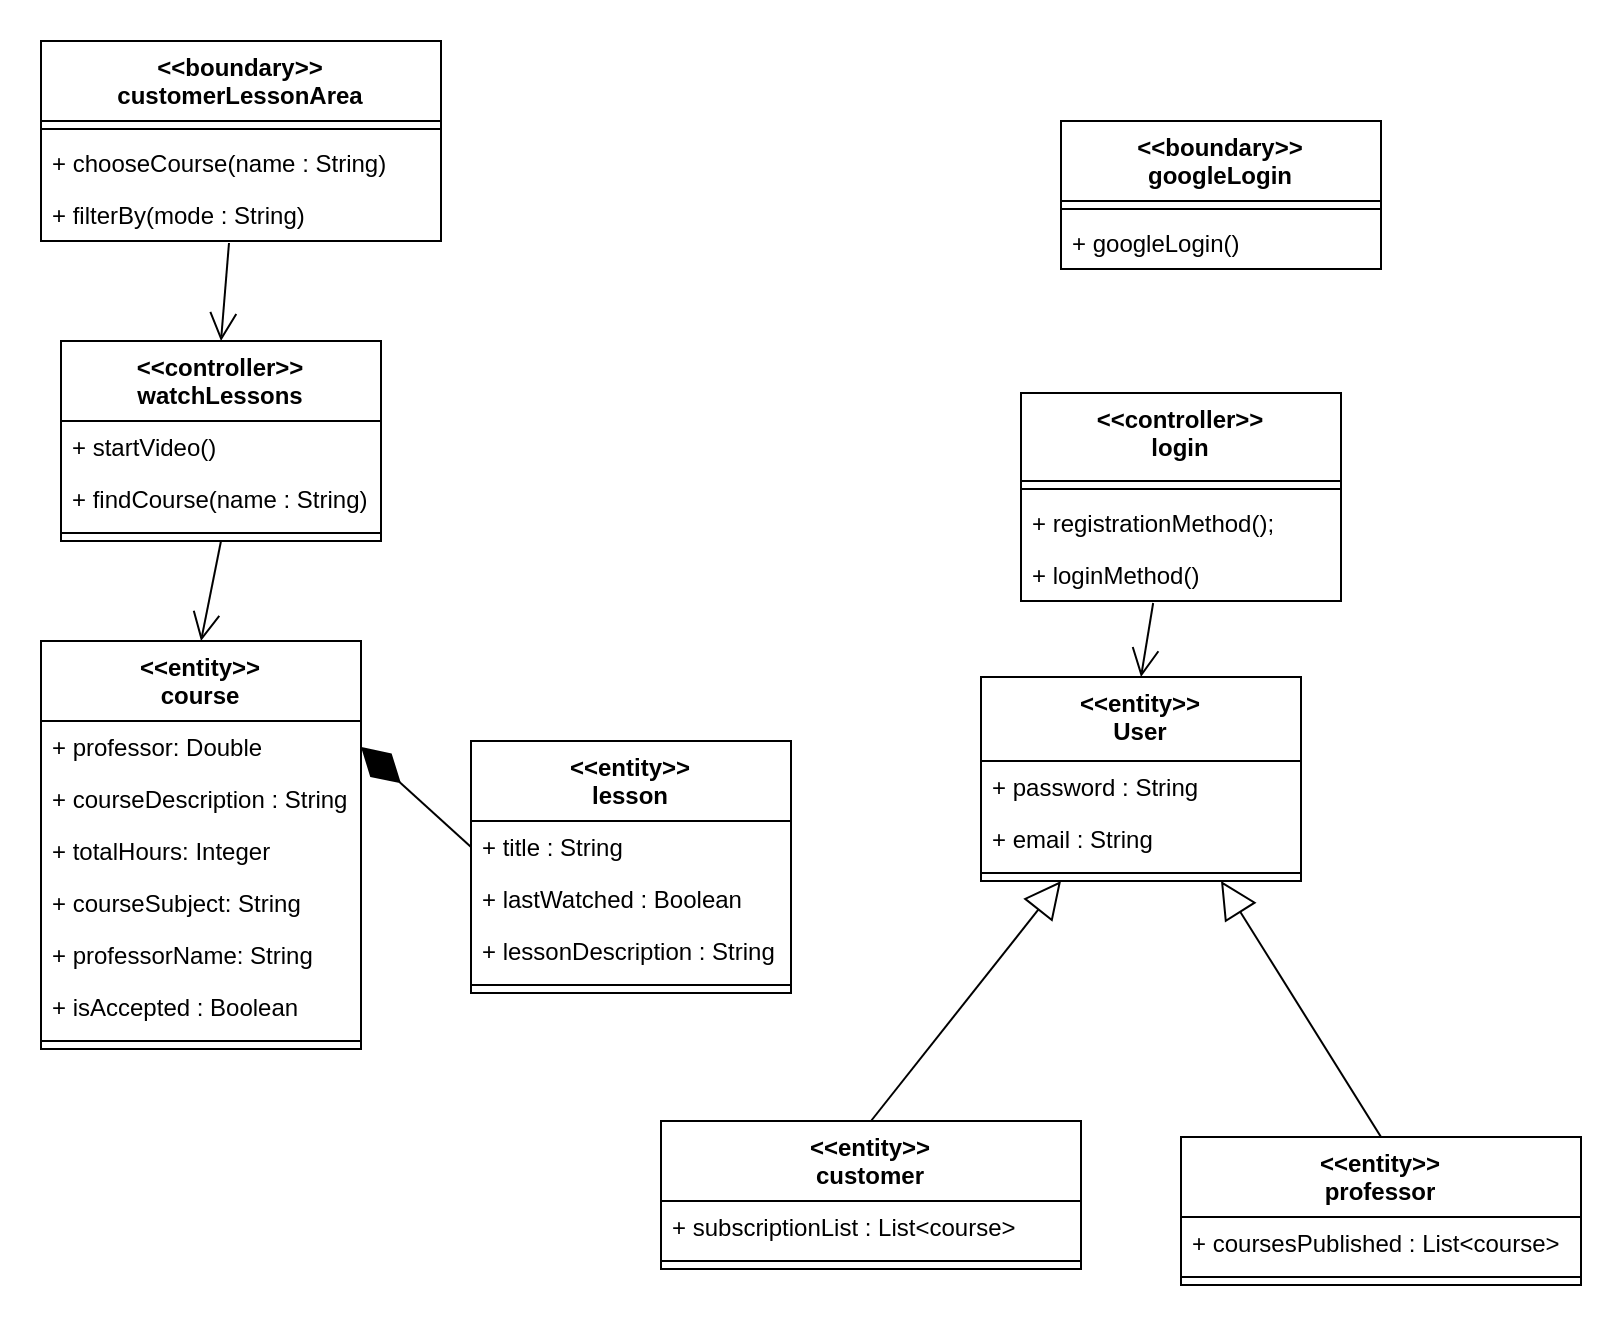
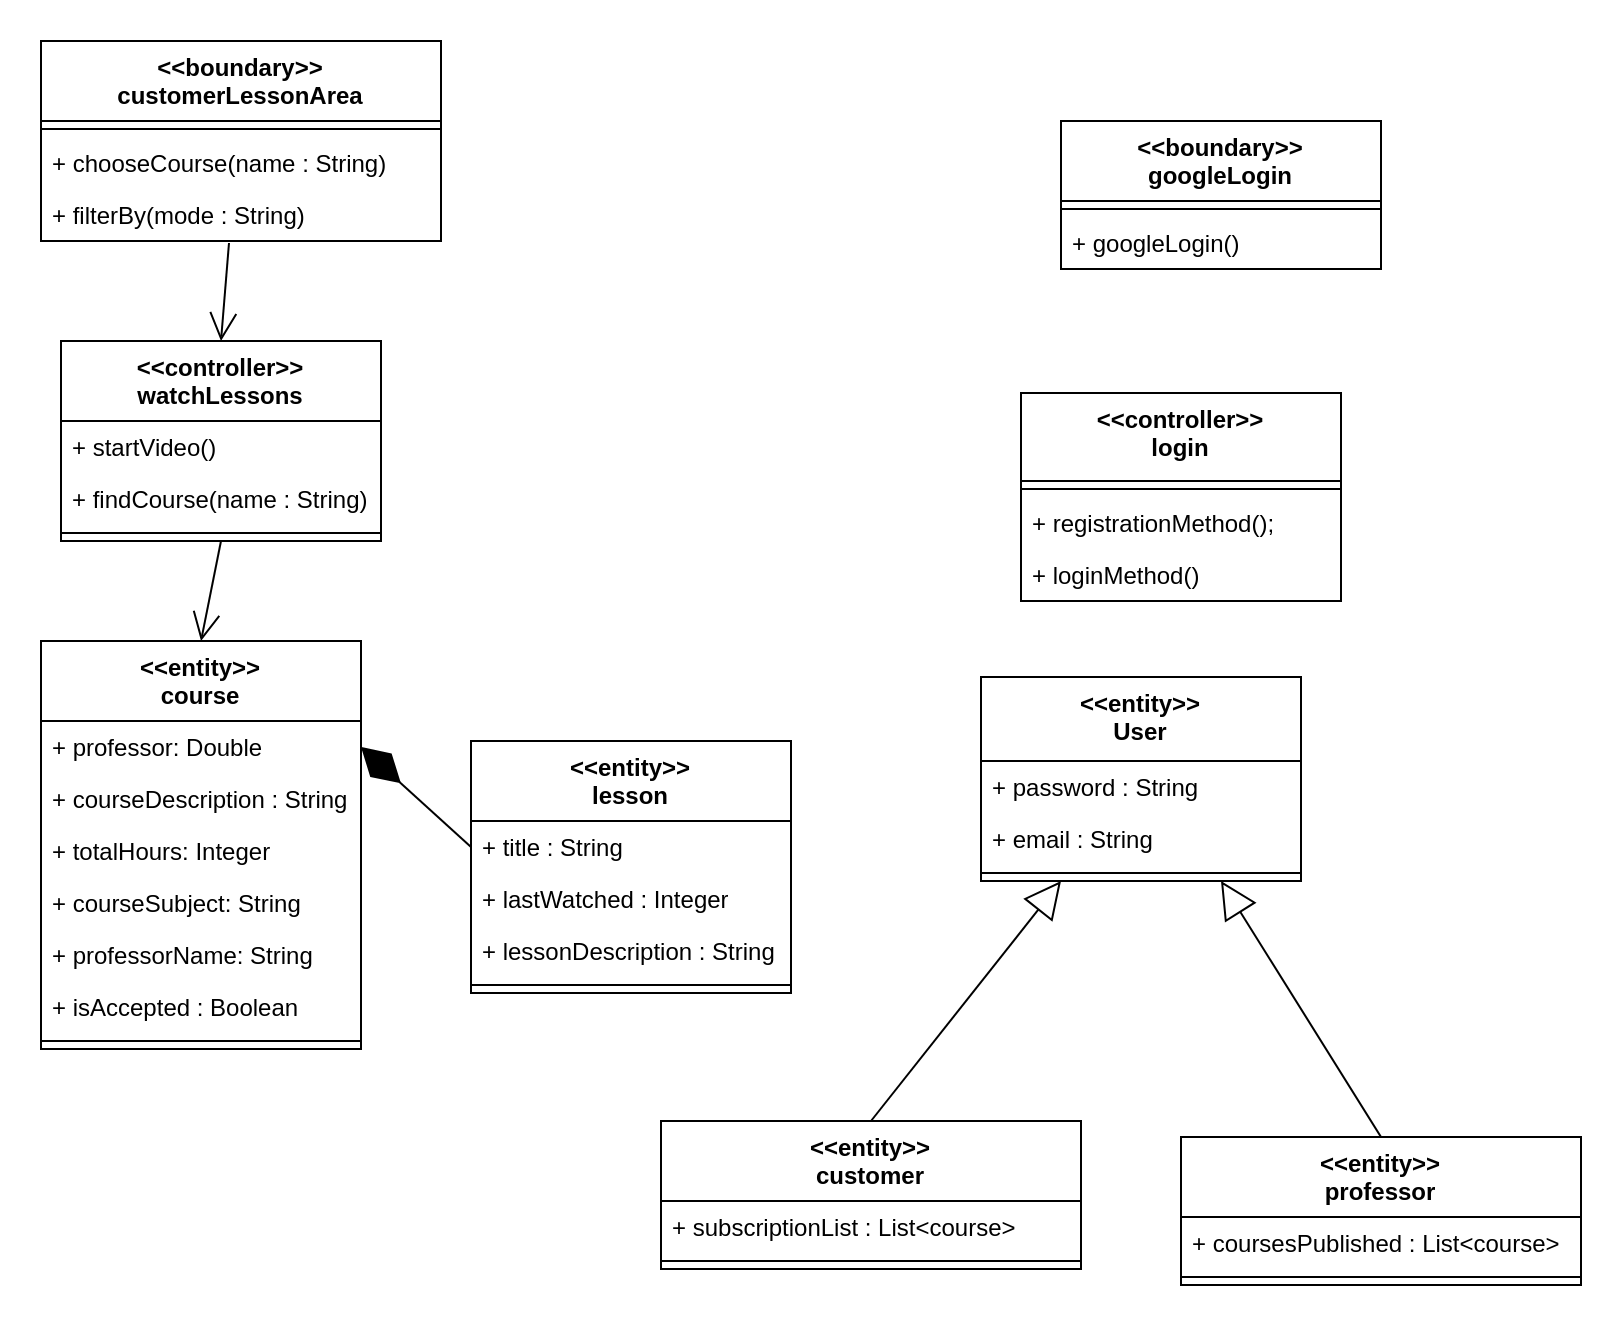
edge "+ loginMethod()" -> "<<entity>> User": removed
node "+ lastWatched : Boolean": label "+ lastWatched : Boolean" -> "+ lastWatched : Integer"
